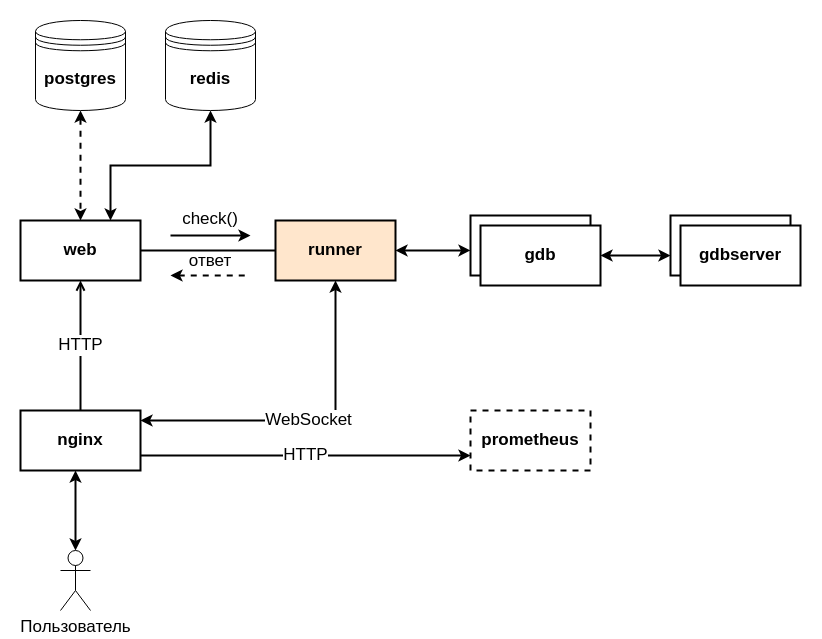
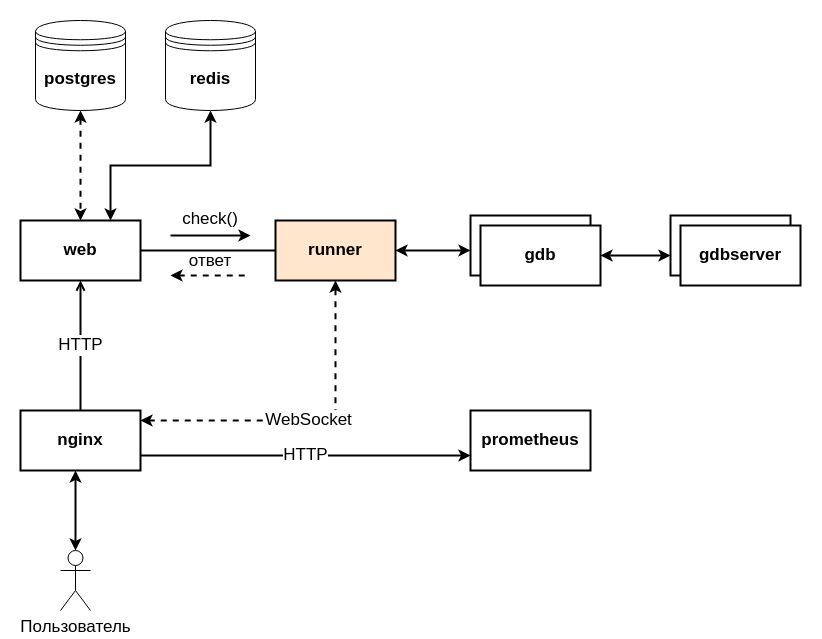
edge "runner" -- "nginx": style solid -> dashed
node "prometheus": style dashed -> solid
